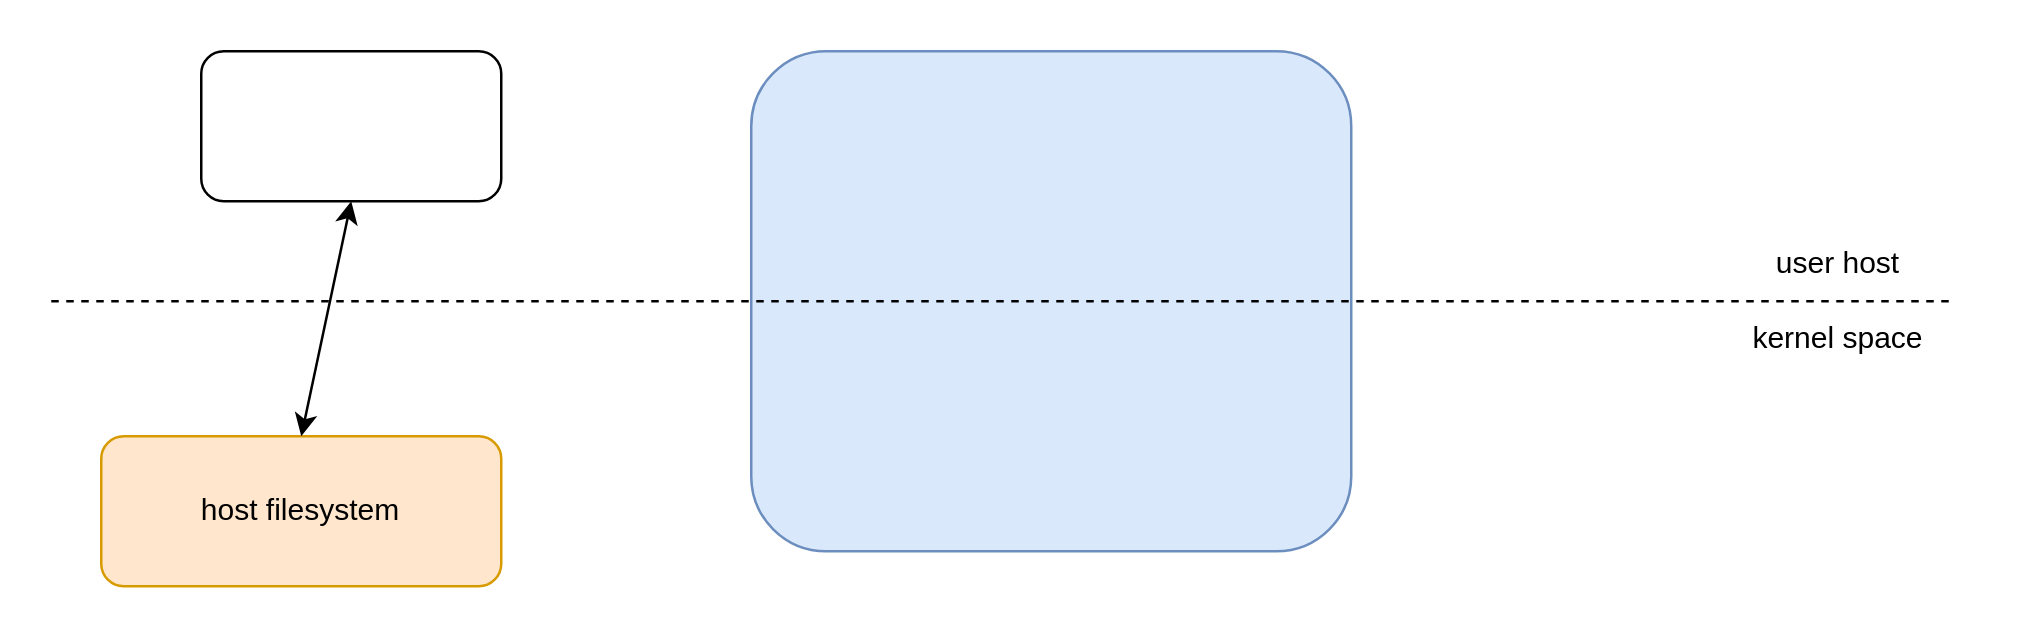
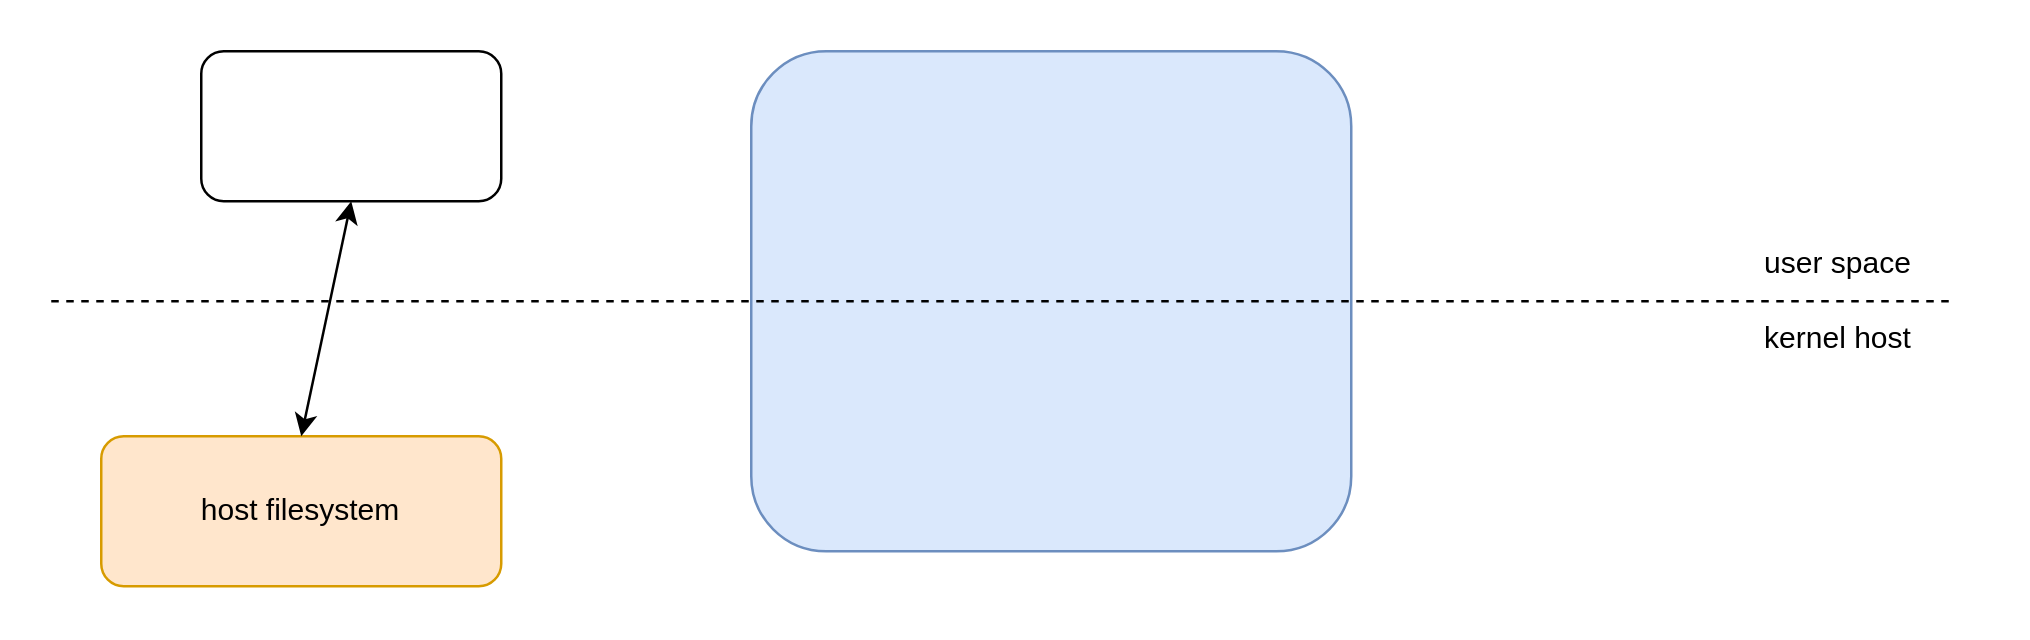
node "user host": label "user host" -> "user space"
node "kernel space": label "kernel space" -> "kernel host"
